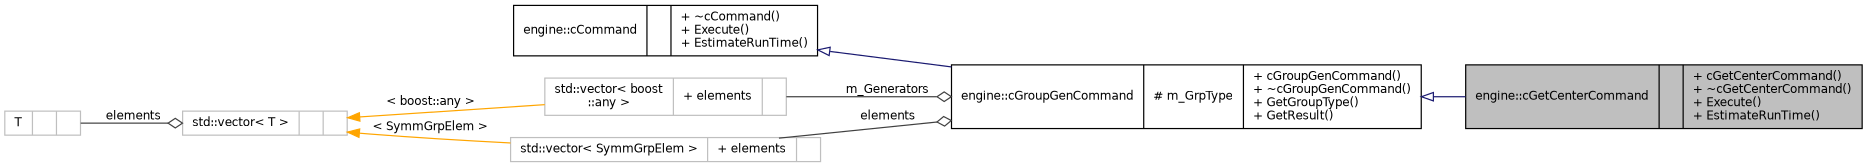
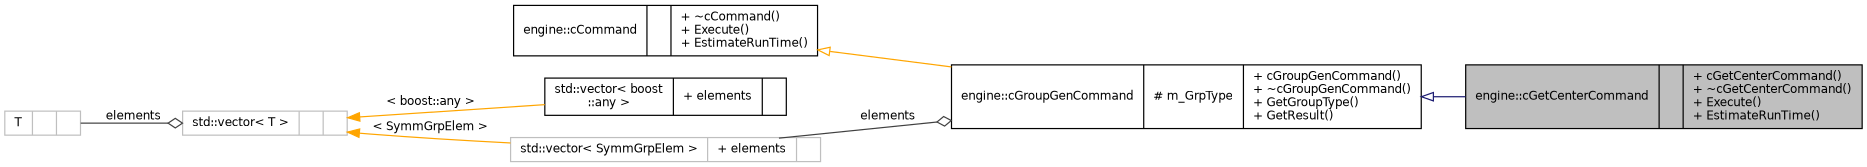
edge "engine::cGroupGenCommand" -> "engine::cCommand": color midnightblue -> orange
node "std::vector< boost": color grey75 -> black
edge "std::vector< boost" -> "engine::cGroupGenCommand": removed, label "m_Generators"
